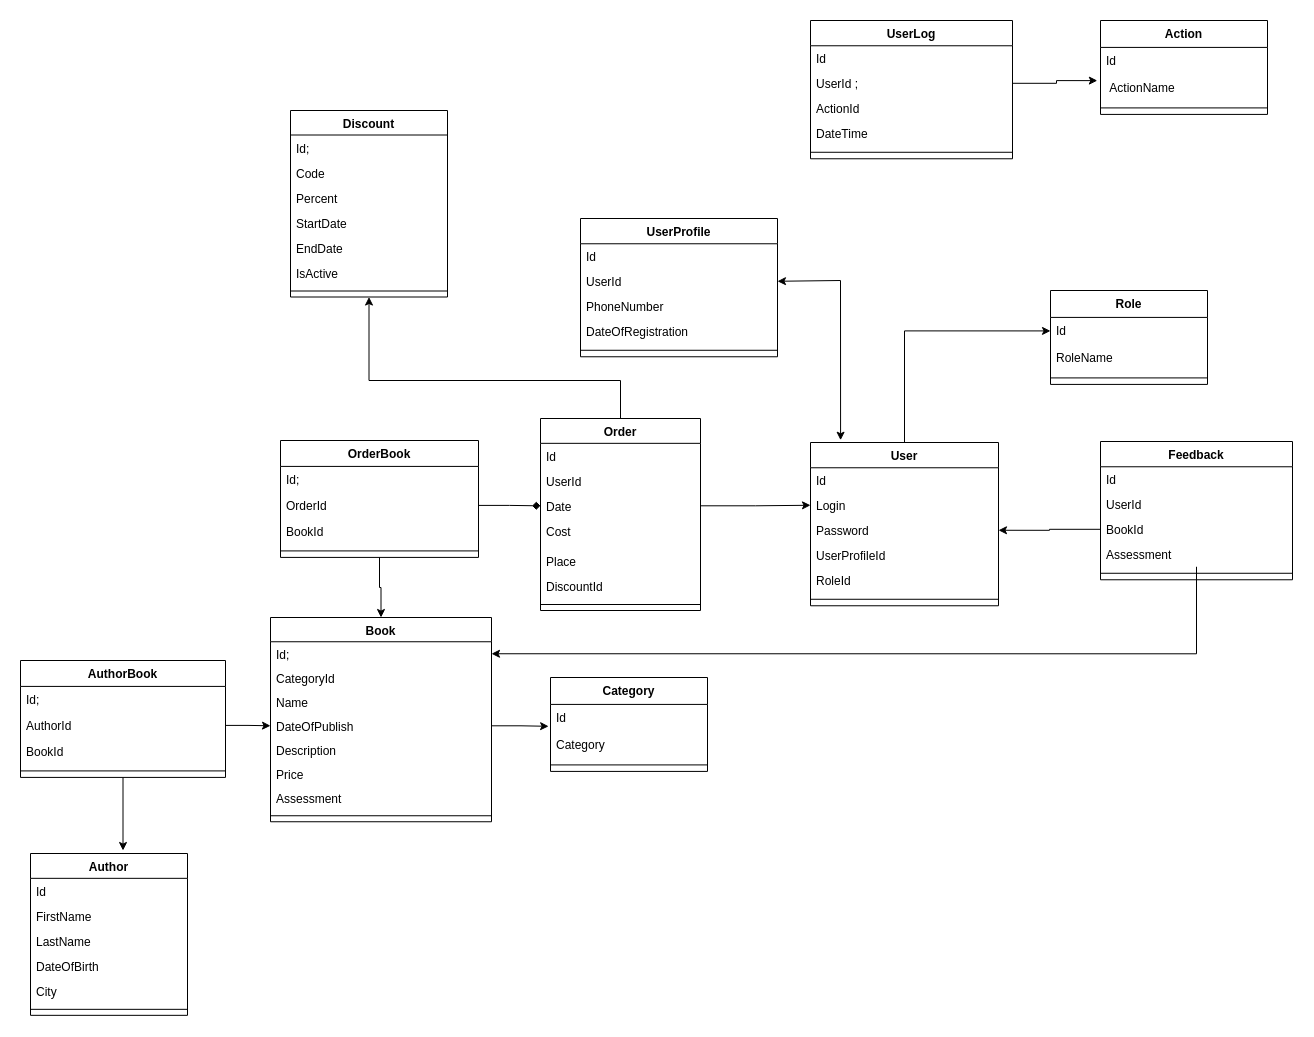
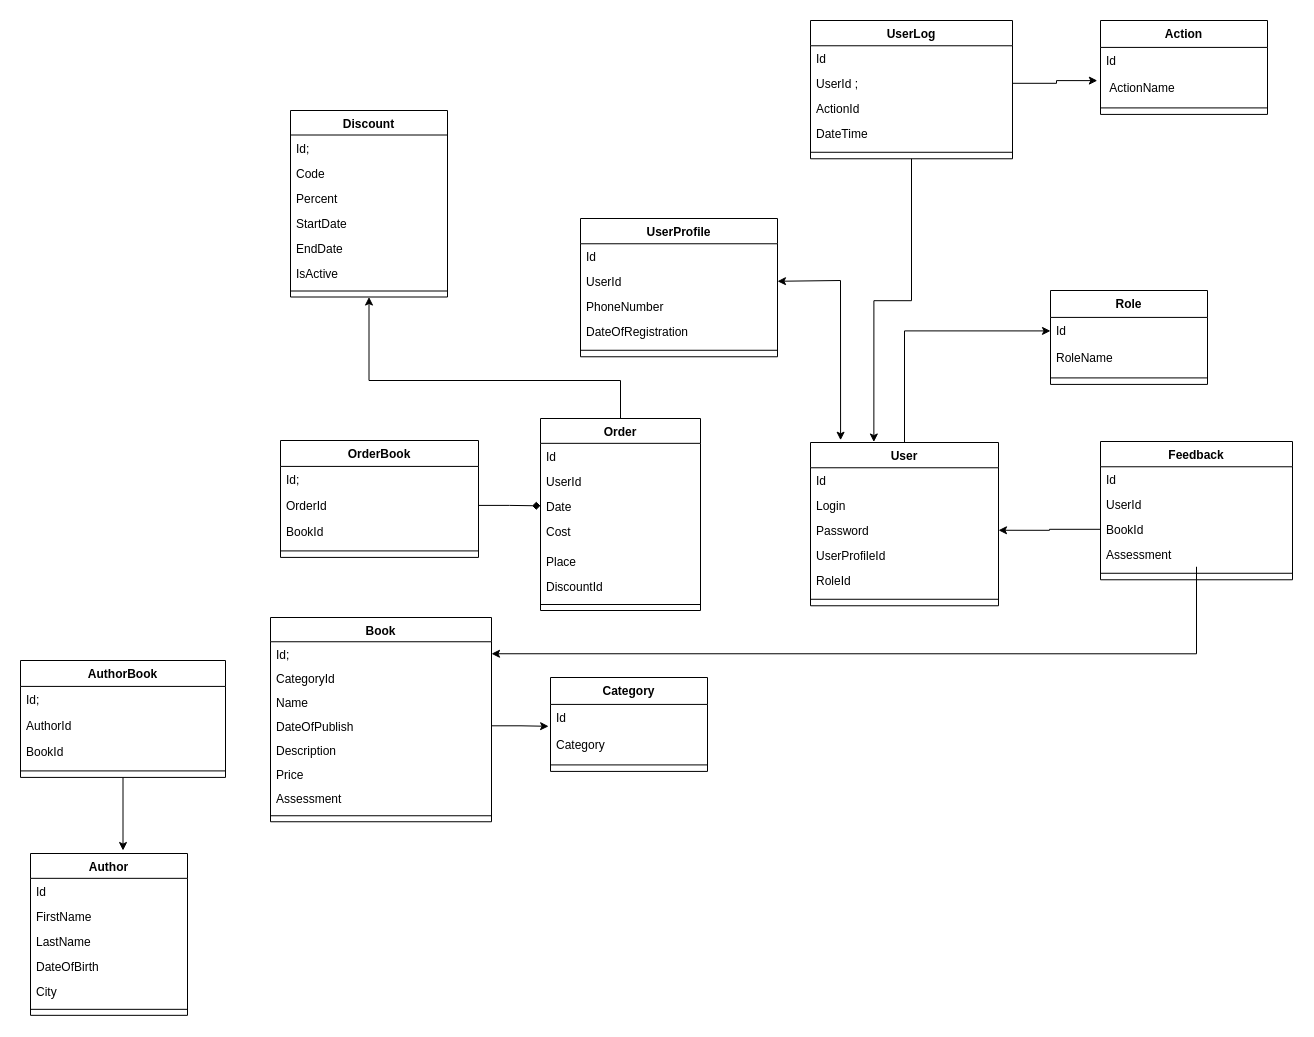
edge "UserLog" -> "User": added
edge "Date" -> "Login": removed
edge "OrderBook" -> "Book": removed
edge "AuthorId" -> "DateOfPublish": removed
